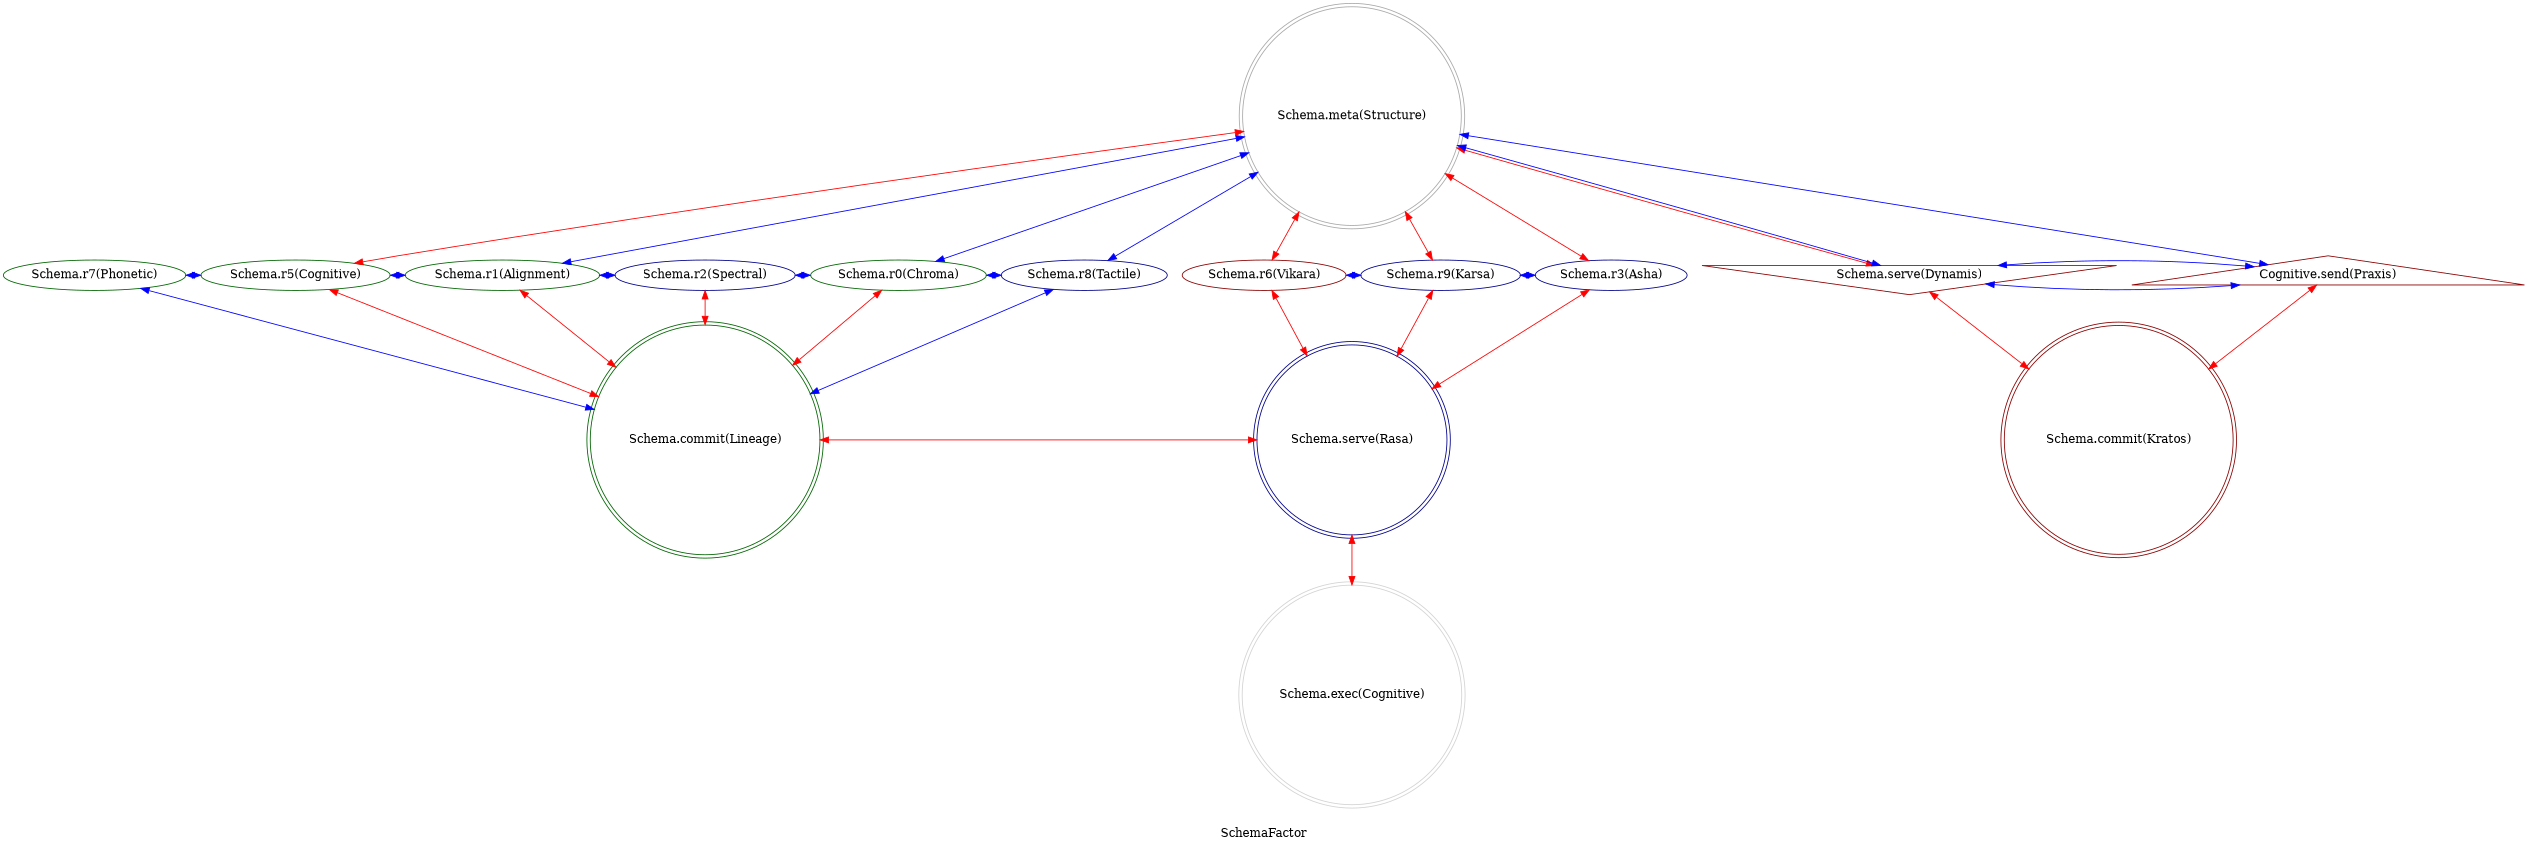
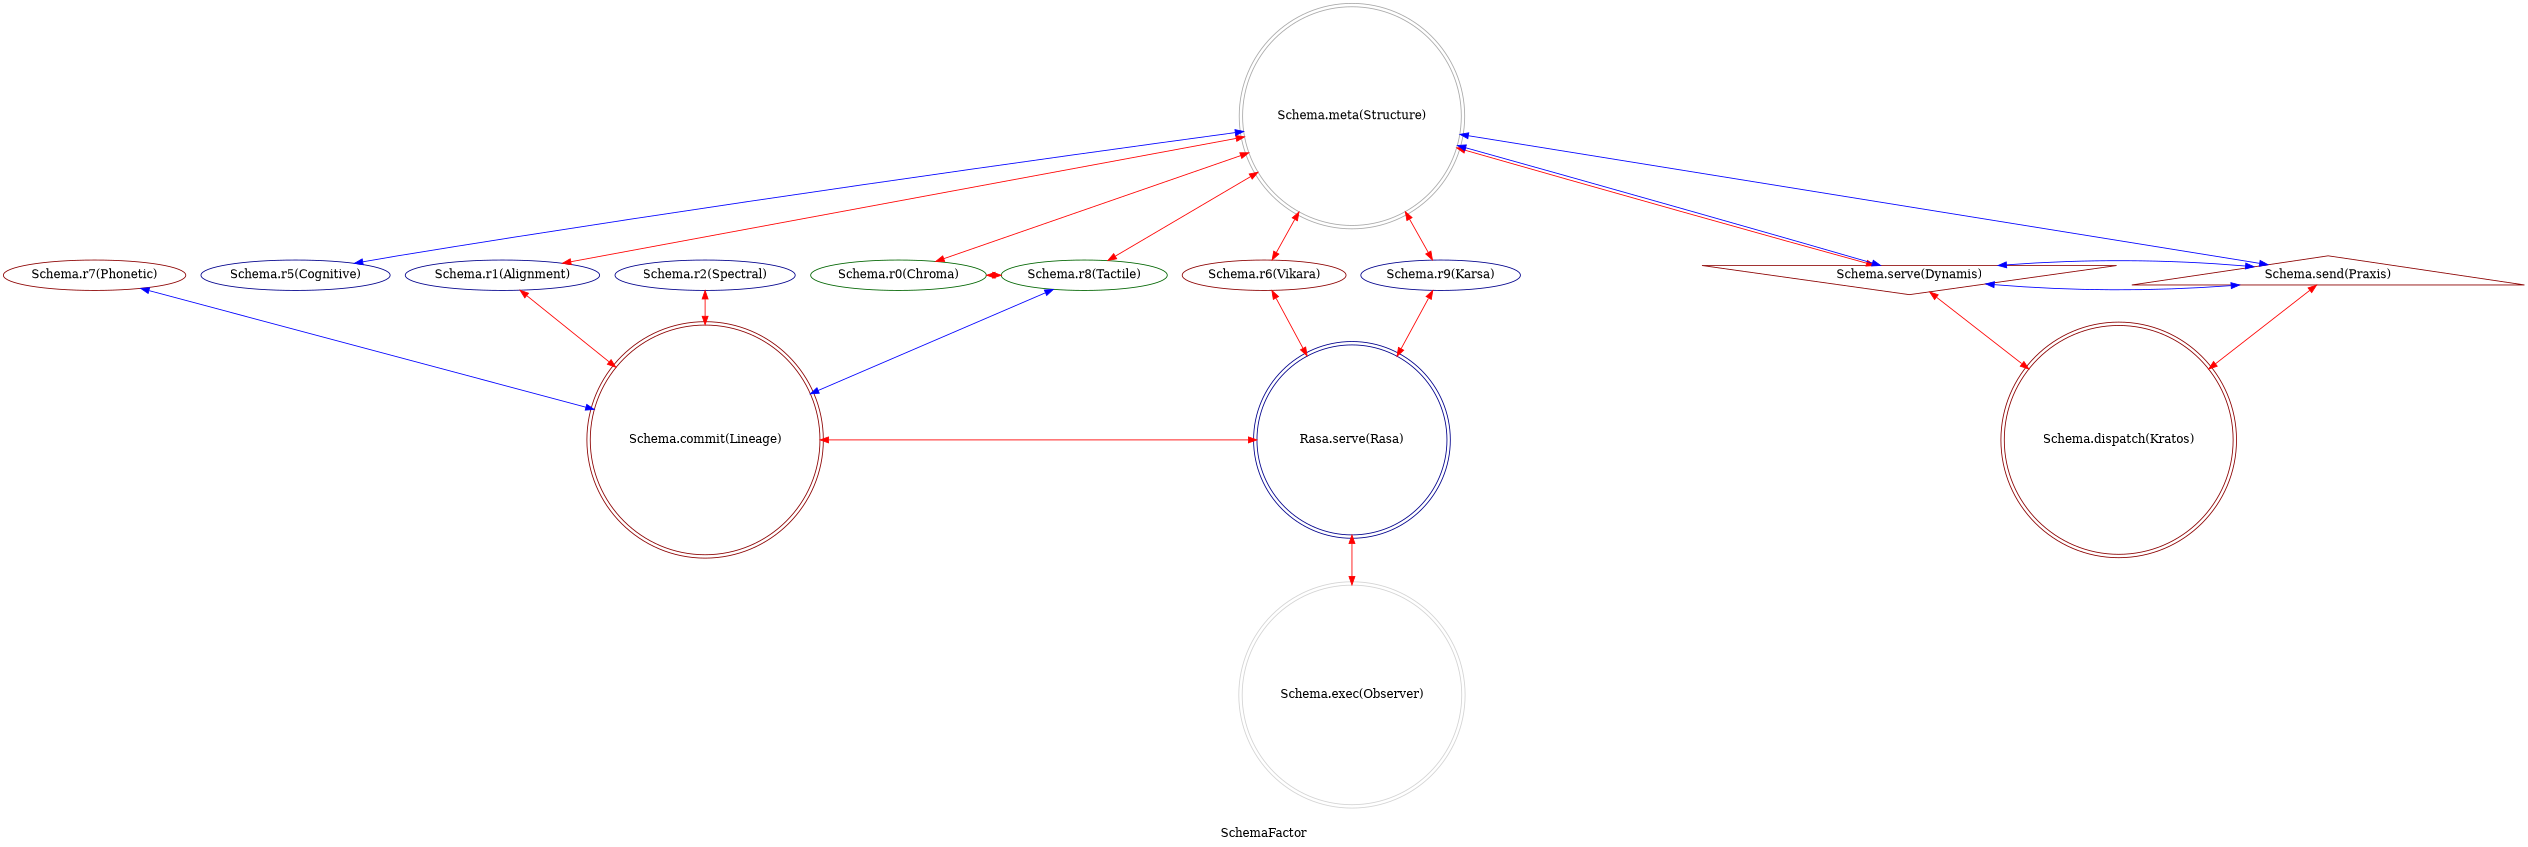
edge "Schema.meta(Structure)" -- "Schema.r5(Cognitive)": color red -> blue
edge "Schema.meta(Structure)" -- "Schema.r1(Alignment)": color blue -> red
edge "Schema.meta(Structure)" -- "Schema.r0(Chroma)": color blue -> red
edge "Schema.meta(Structure)" -- "Schema.r8(Tactile)": color blue -> red
node "Schema.r7(Phonetic)": color darkgreen -> darkred
edge "Schema.r7(Phonetic)" -- "Schema.r5(Cognitive)": removed
node "Schema.r5(Cognitive)": color darkgreen -> darkblue
edge "Schema.r5(Cognitive)" -- "Schema.r1(Alignment)": removed
node "Schema.r1(Alignment)": color darkgreen -> darkblue
edge "Schema.r1(Alignment)" -- "Schema.r2(Spectral)": removed
edge "Schema.r2(Spectral)" -- "Schema.r0(Chroma)": removed
edge "Schema.r0(Chroma)" -- "Schema.r8(Tactile)": color blue -> red
node "Schema.r8(Tactile)": color darkblue -> darkgreen
edge "Schema.r6(Vikara)" -- "Schema.r9(Karsa)": removed
node "Schema.r3(Asha)": removed
node "Cognitive.send(Praxis)": label "Cognitive.send(Praxis)" -> "Schema.send(Praxis)"
edge "Schema.r0(Chroma)" -- "Schema.commit(Lineage)": removed
edge "Schema.r5(Cognitive)" -- "Schema.commit(Lineage)": removed
node "Schema.commit(Lineage)": color darkgreen -> darkred
node "Schema.serve(Rasa)": label "Schema.serve(Rasa)" -> "Rasa.serve(Rasa)"
node "Schema.commit(Kratos)": label "Schema.commit(Kratos)" -> "Schema.dispatch(Kratos)"
node "Schema.exec(Cognitive)": label "Schema.exec(Cognitive)" -> "Schema.exec(Observer)"
